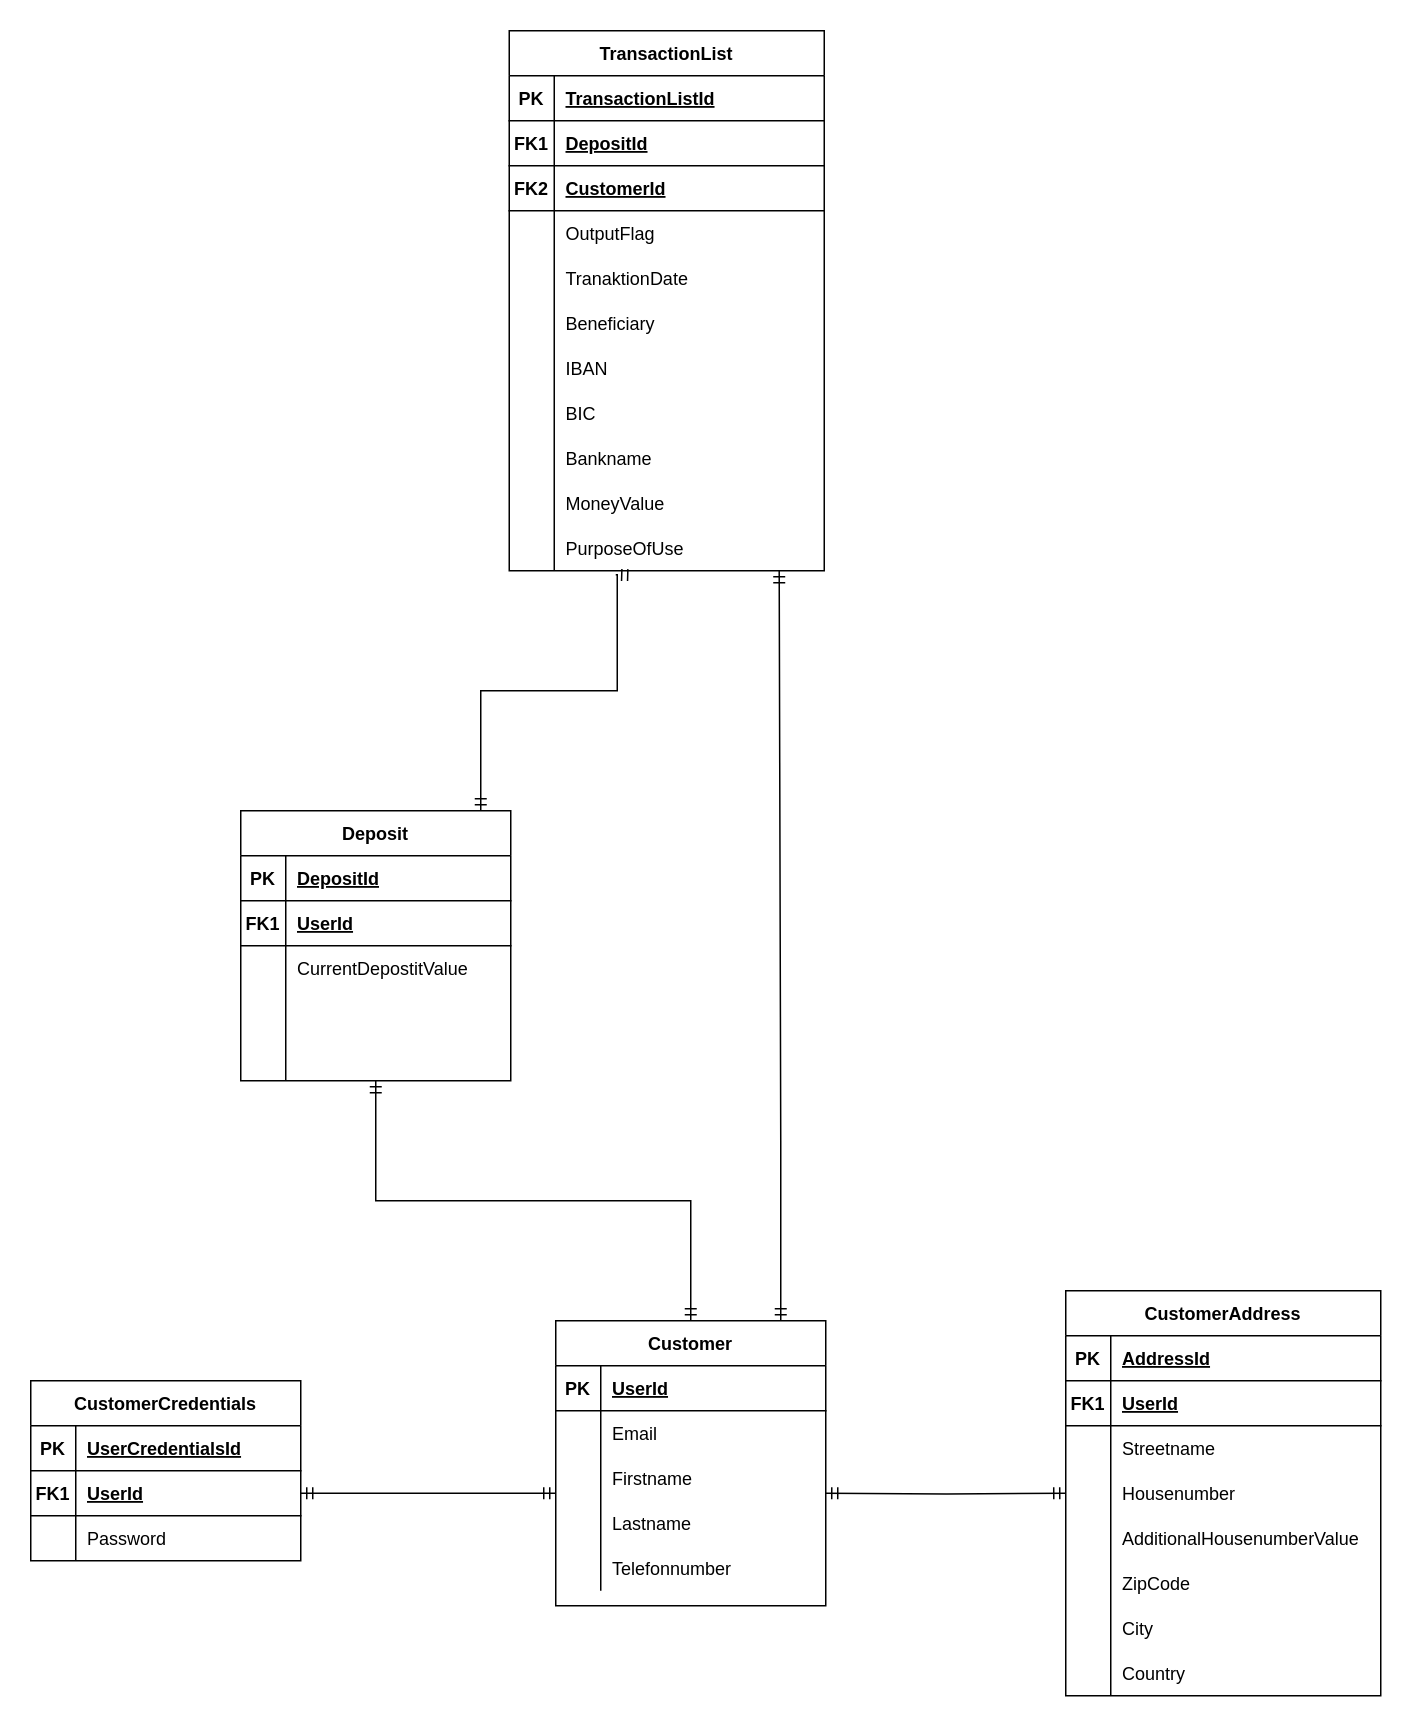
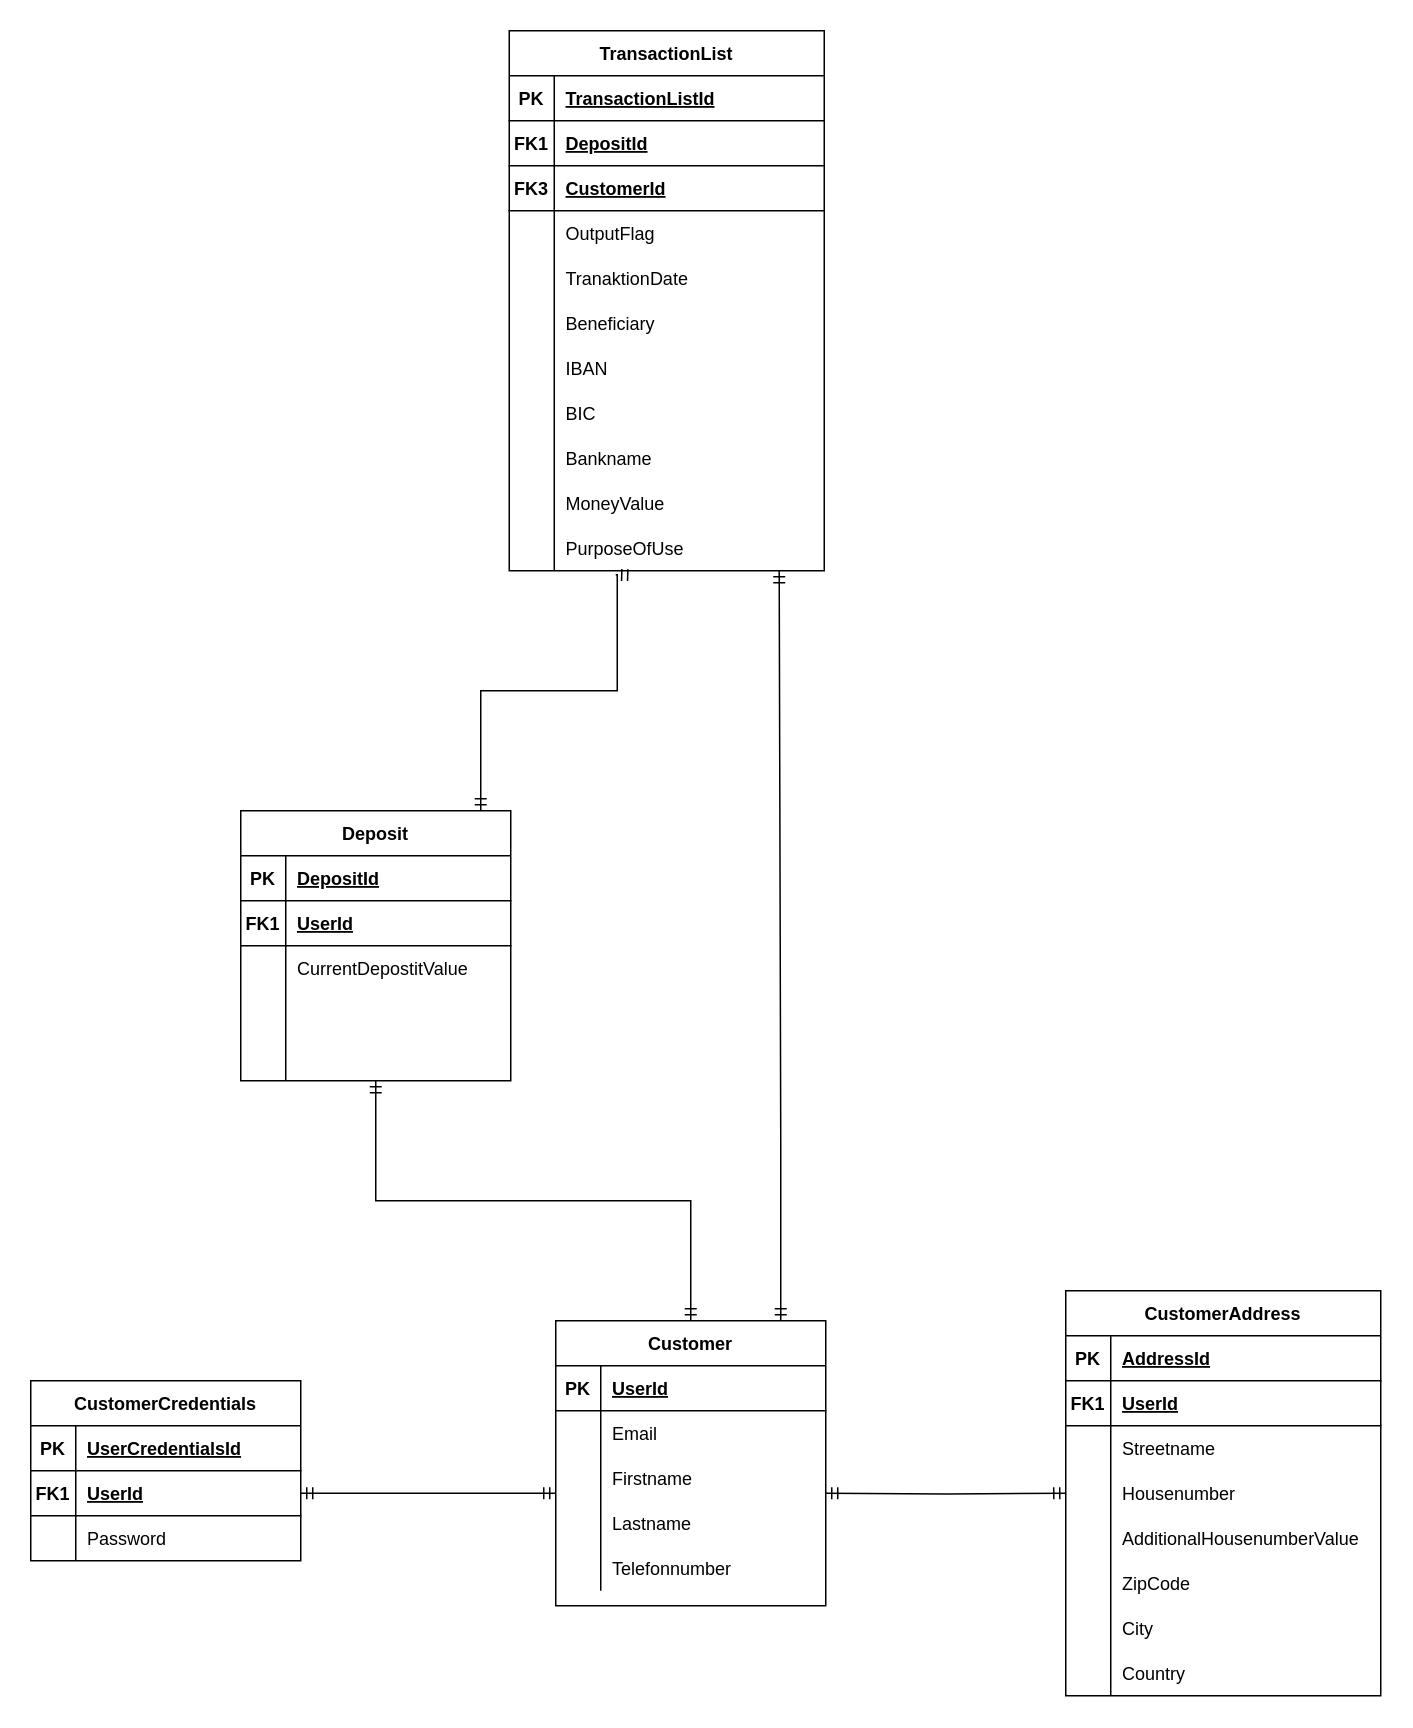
node "FK2": label "FK2" -> "FK3"
